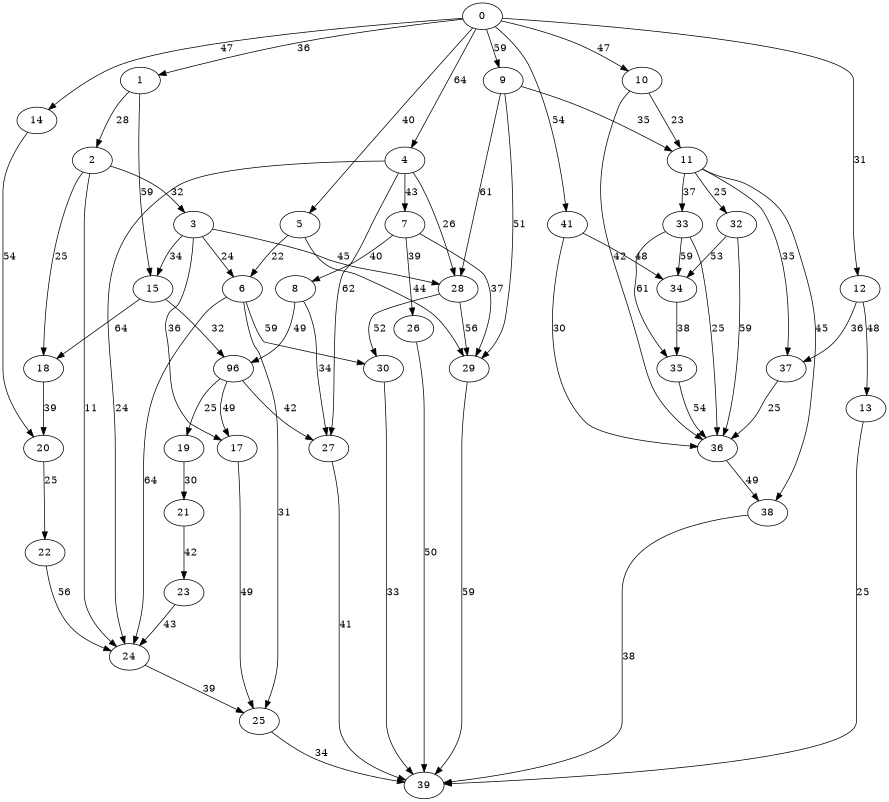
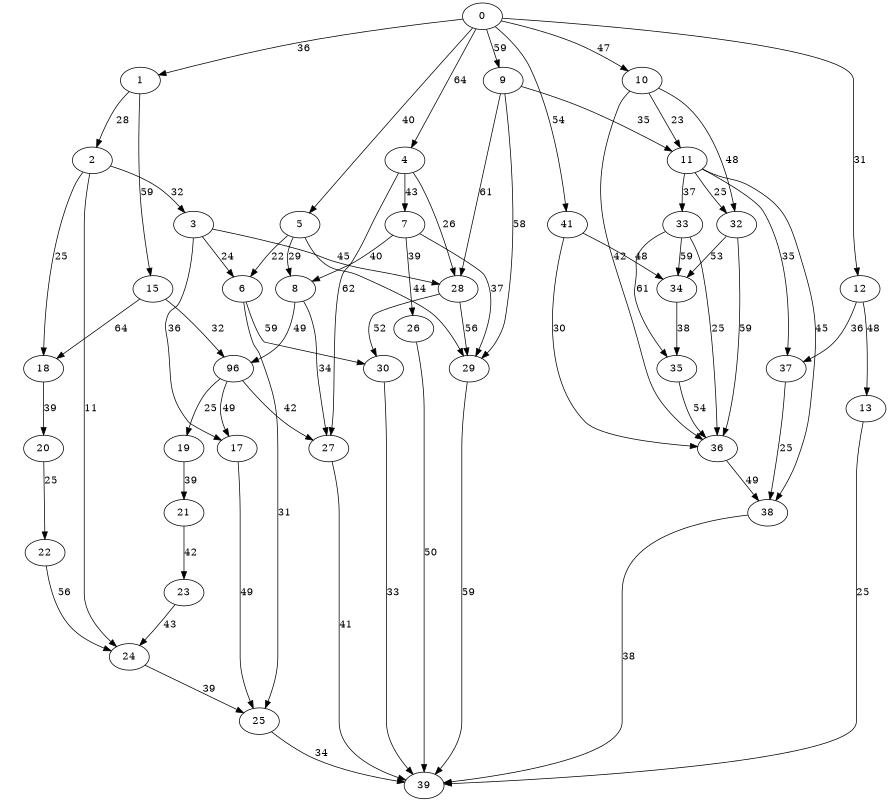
node "14": removed
edge "10" -> "32": added, label "48"
edge "9" -> "29": label "51" -> "58"
edge "3" -> "15": removed, label "34"
edge "5" -> "8": added, label "29"
edge "4" -> "24": removed, label "24"
edge "37" -> "36": now "37" -> "38"
edge "6" -> "24": removed, label "64"
edge "19" -> "21": label "30" -> "39"
